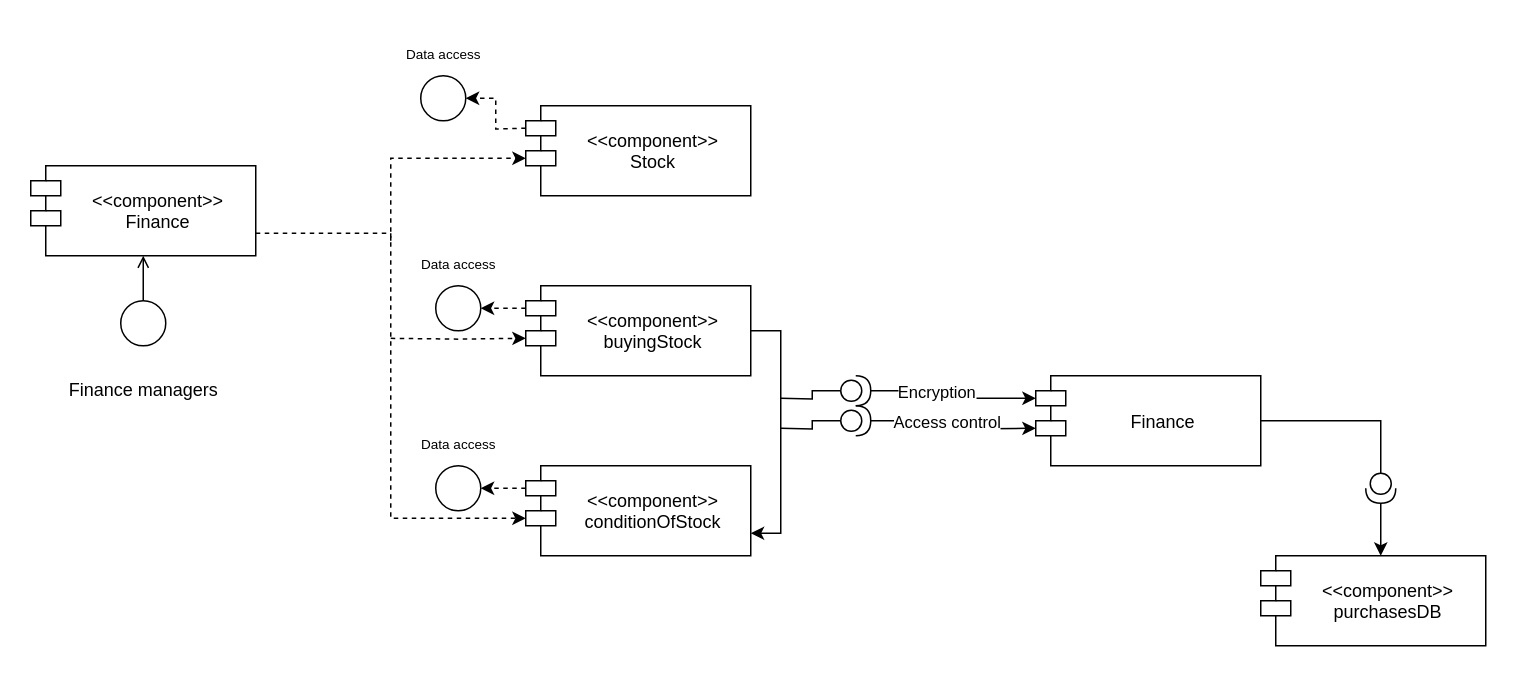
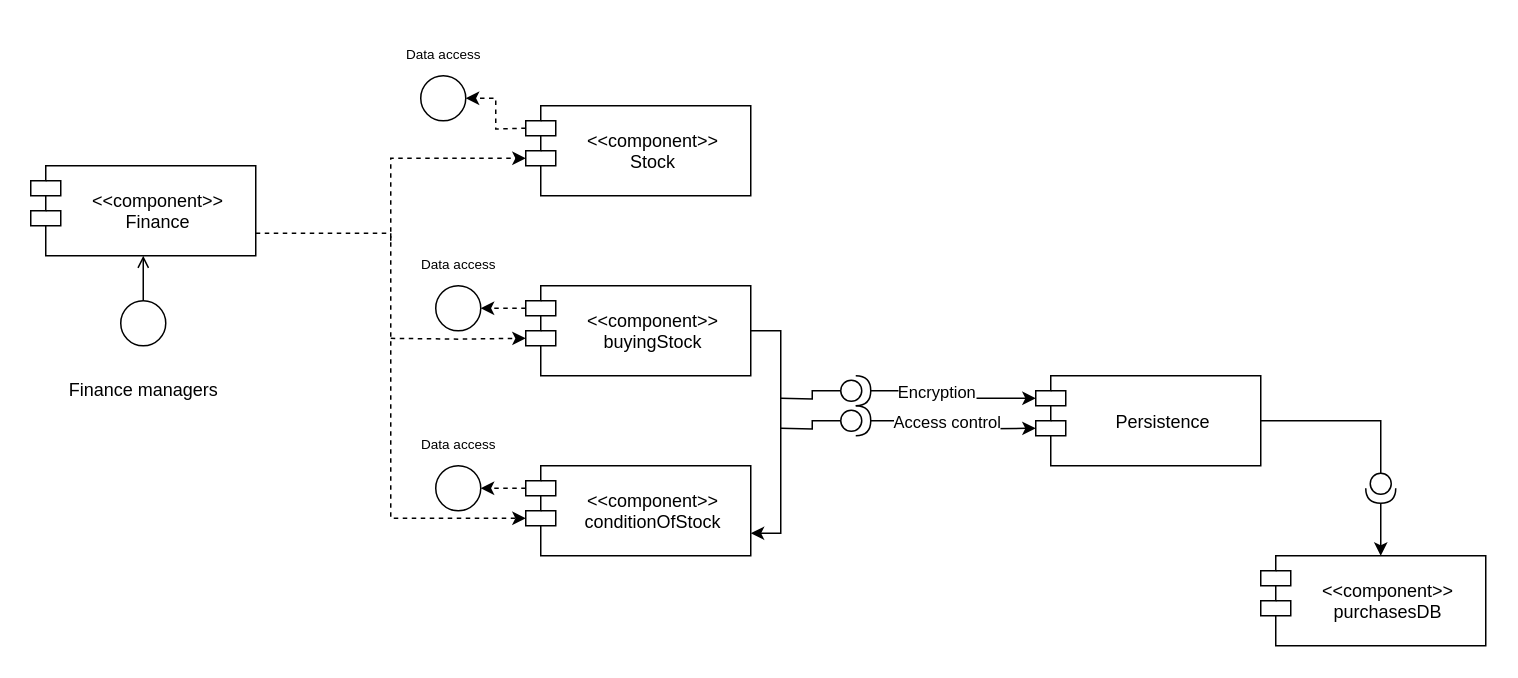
node "Finance": label "Finance" -> "Persistence"
